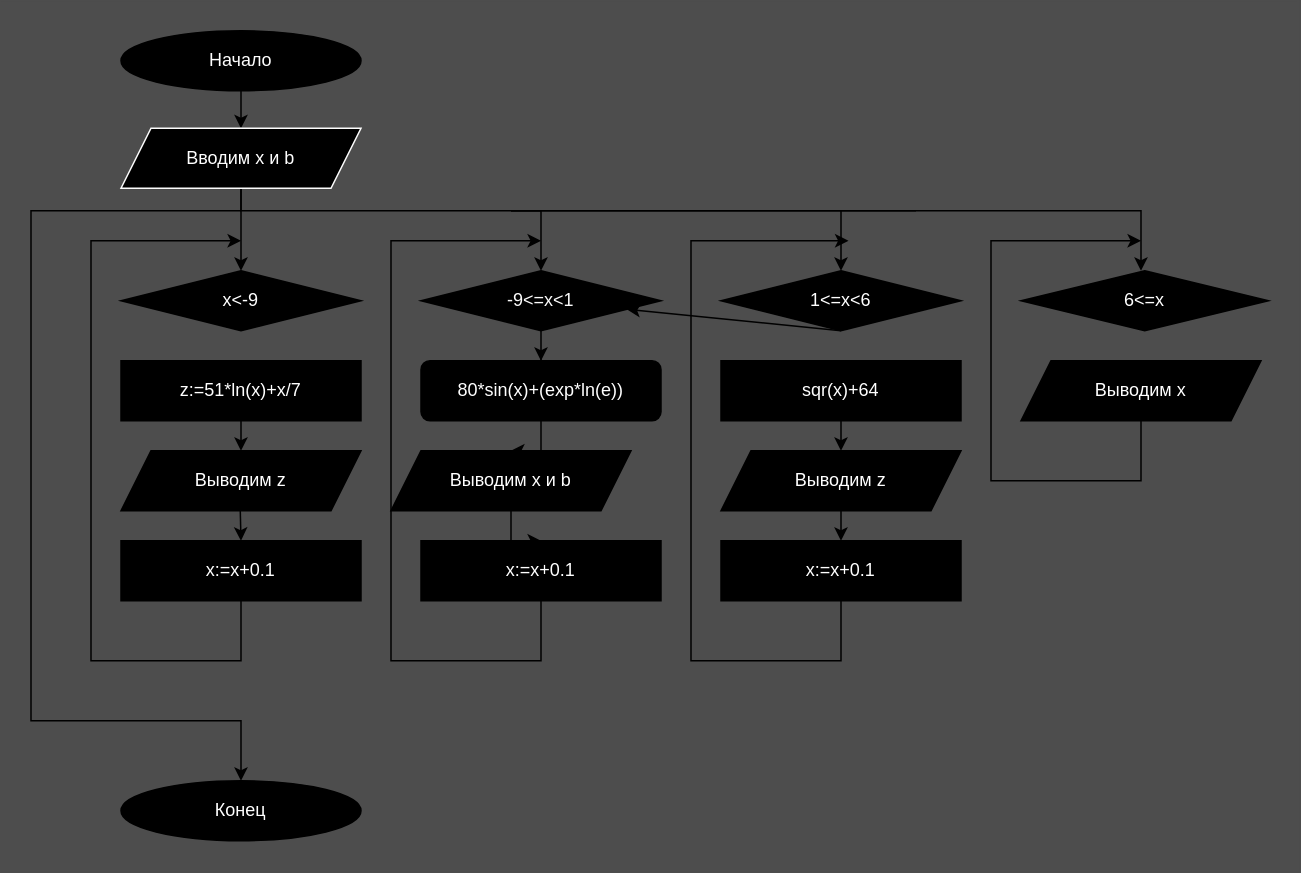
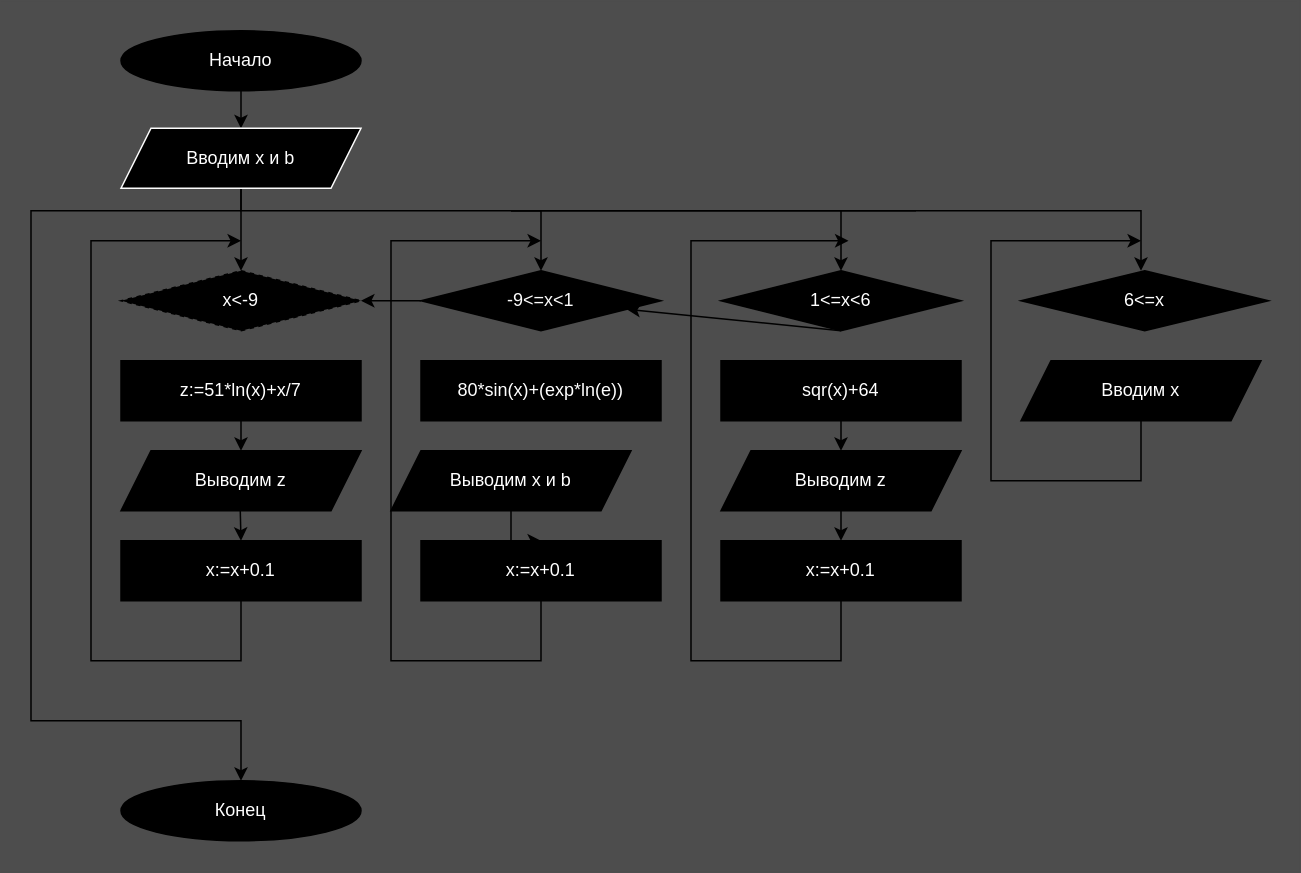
node "x<-9": style solid -> dashed
edge "-9<=x<1" -> "80*sin(x)+(exp*ln(e))": now "-9<=x<1" -> "x<-9"
node "80*sin(x)+(exp*ln(e))": shape rounded rectangle -> rectangle
node "Выводим x": label "Выводим x" -> "Вводим x"
edge "80*sin(x)+(exp*ln(e))" -> "Выводим x и b": removed
